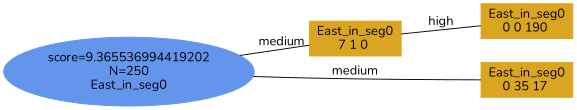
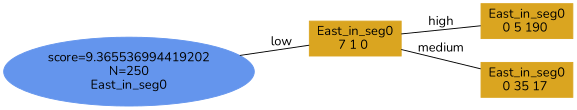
node "East_in_seg0 0 0 190": label "East_in_seg0 0 0 190" -> "East_in_seg0 0 5 190"
edge "East_in_seg0 7 1 0" -- "score=9.365536994419202 N=250 East_in_seg0": label "medium" -> "low"
edge "score=9.365536994419202 N=250 East_in_seg0" -- "East_in_seg0 0 35 17": now "East_in_seg0 7 1 0" -- "East_in_seg0 0 35 17"
